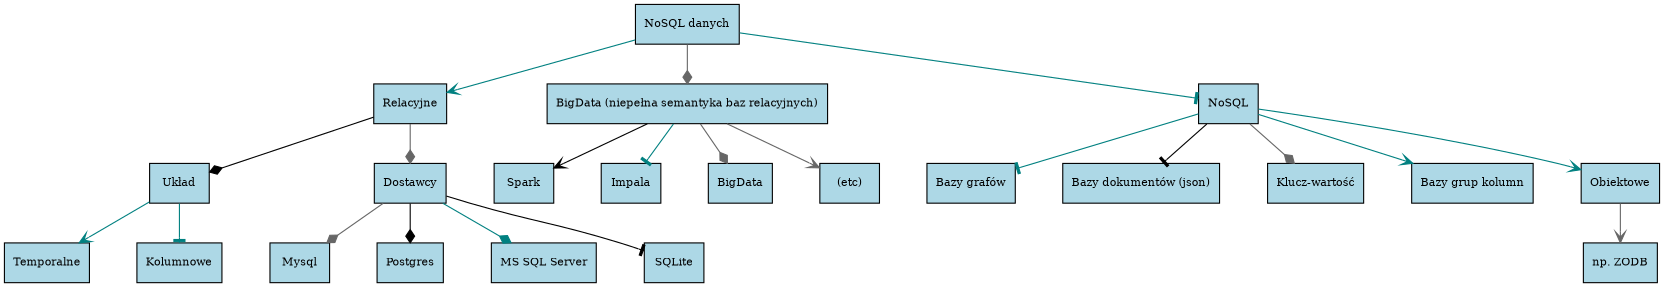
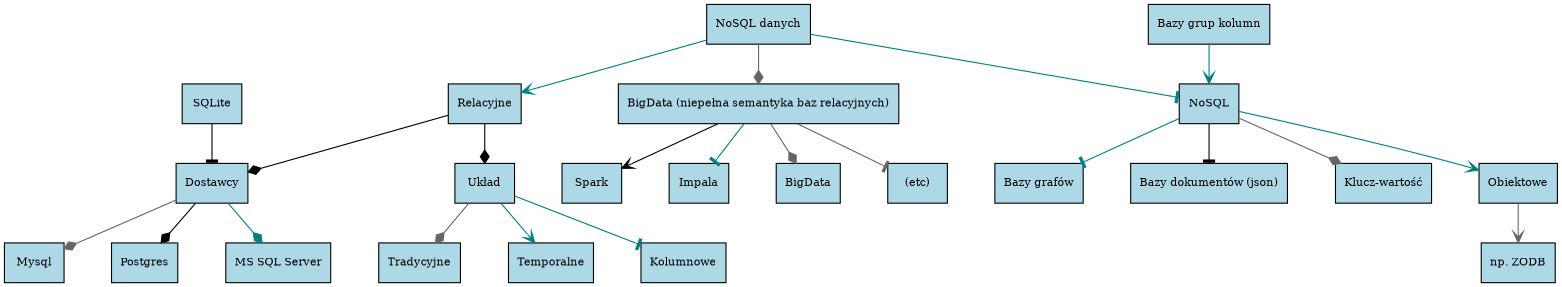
edge "Relacyjne" -> "Dostawcy": color gray40 -> black
edge "NoSQL" -> "Bazy grup kolumn": reversed
edge "BigData (niepełna semantyka baz relacyjnych)" -> "(etc)": arrowhead vee -> tee
edge "Dostawcy" -> "SQLite": reversed
node "Tradycyjne": added
